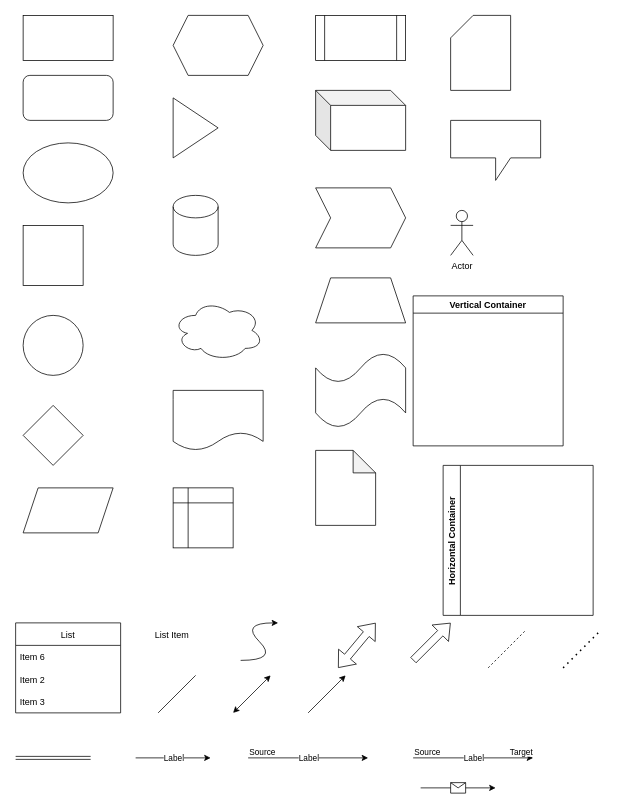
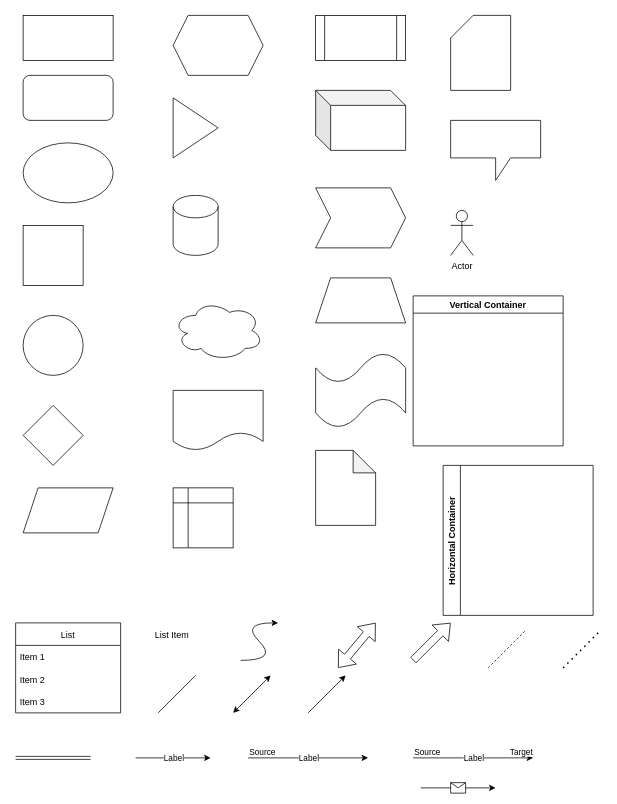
node "Item 6": label "Item 6" -> "Item 1"
